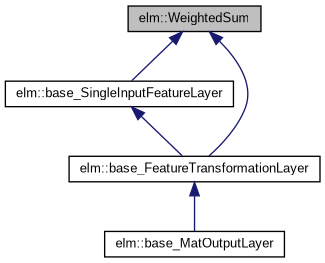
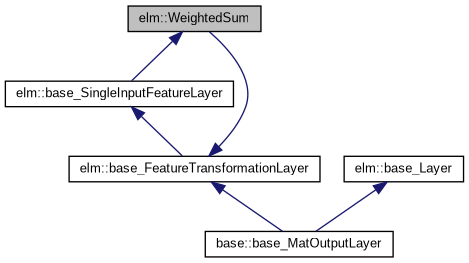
edge "elm::base_FeatureTransformationLayer" -> "elm::WeightedSum": reversed
node "elm::base_Layer": added
node "elm::base_MatOutputLayer": label "elm::base_MatOutputLayer" -> "base::base_MatOutputLayer"
